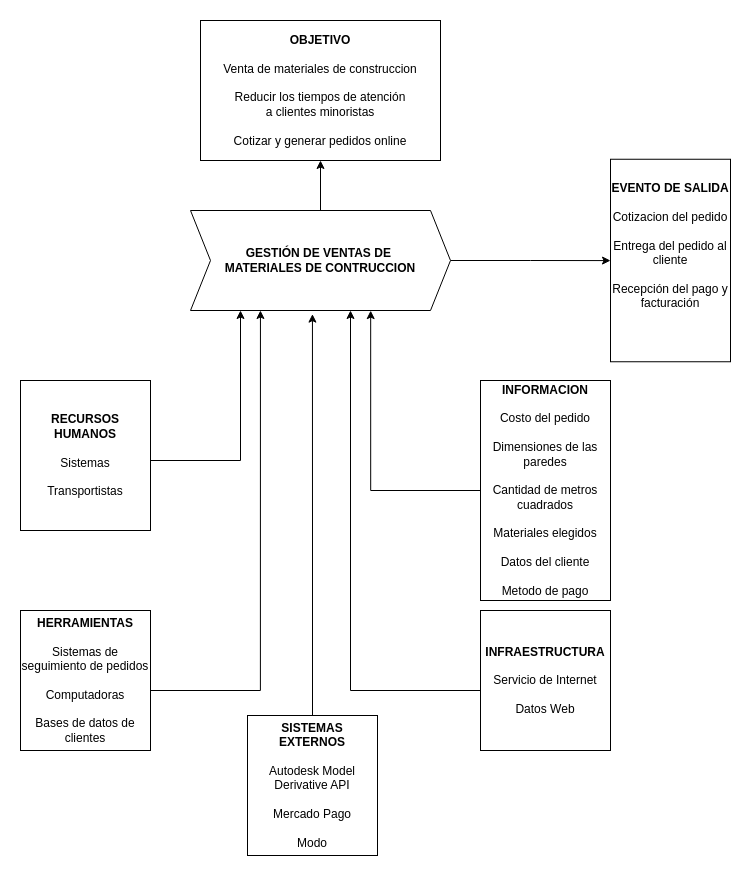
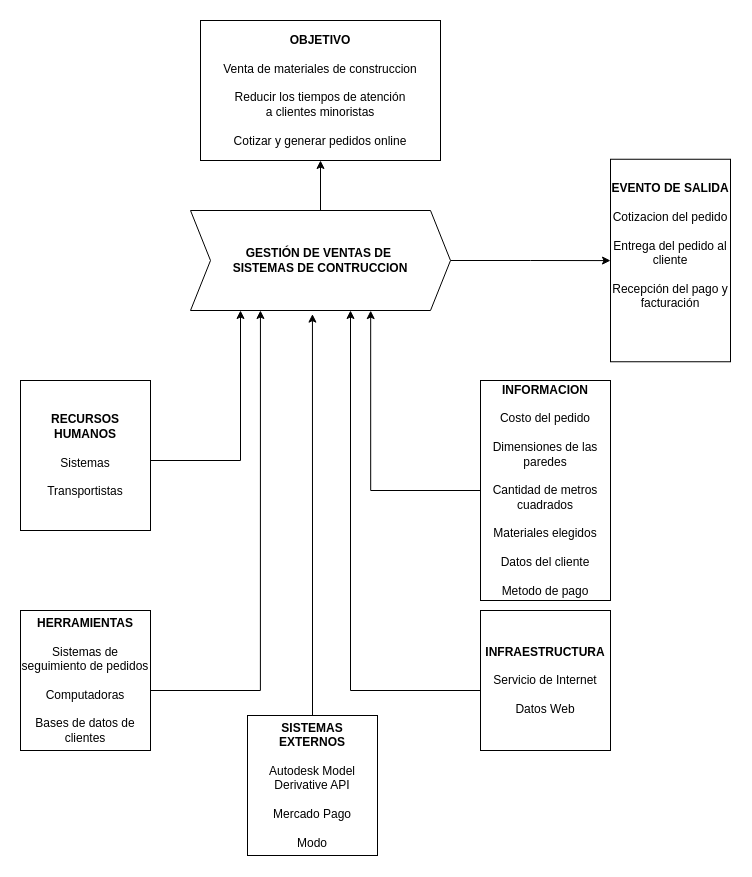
node "GESTIÓN DE VENTAS DE MATERIALES DE CONTRUCCION": label "GESTIÓN DE VENTAS DE MATERIALES DE CONTRUCCION" -> "GESTIÓN DE VENTAS DE SISTEMAS DE CONTRUCCION"
